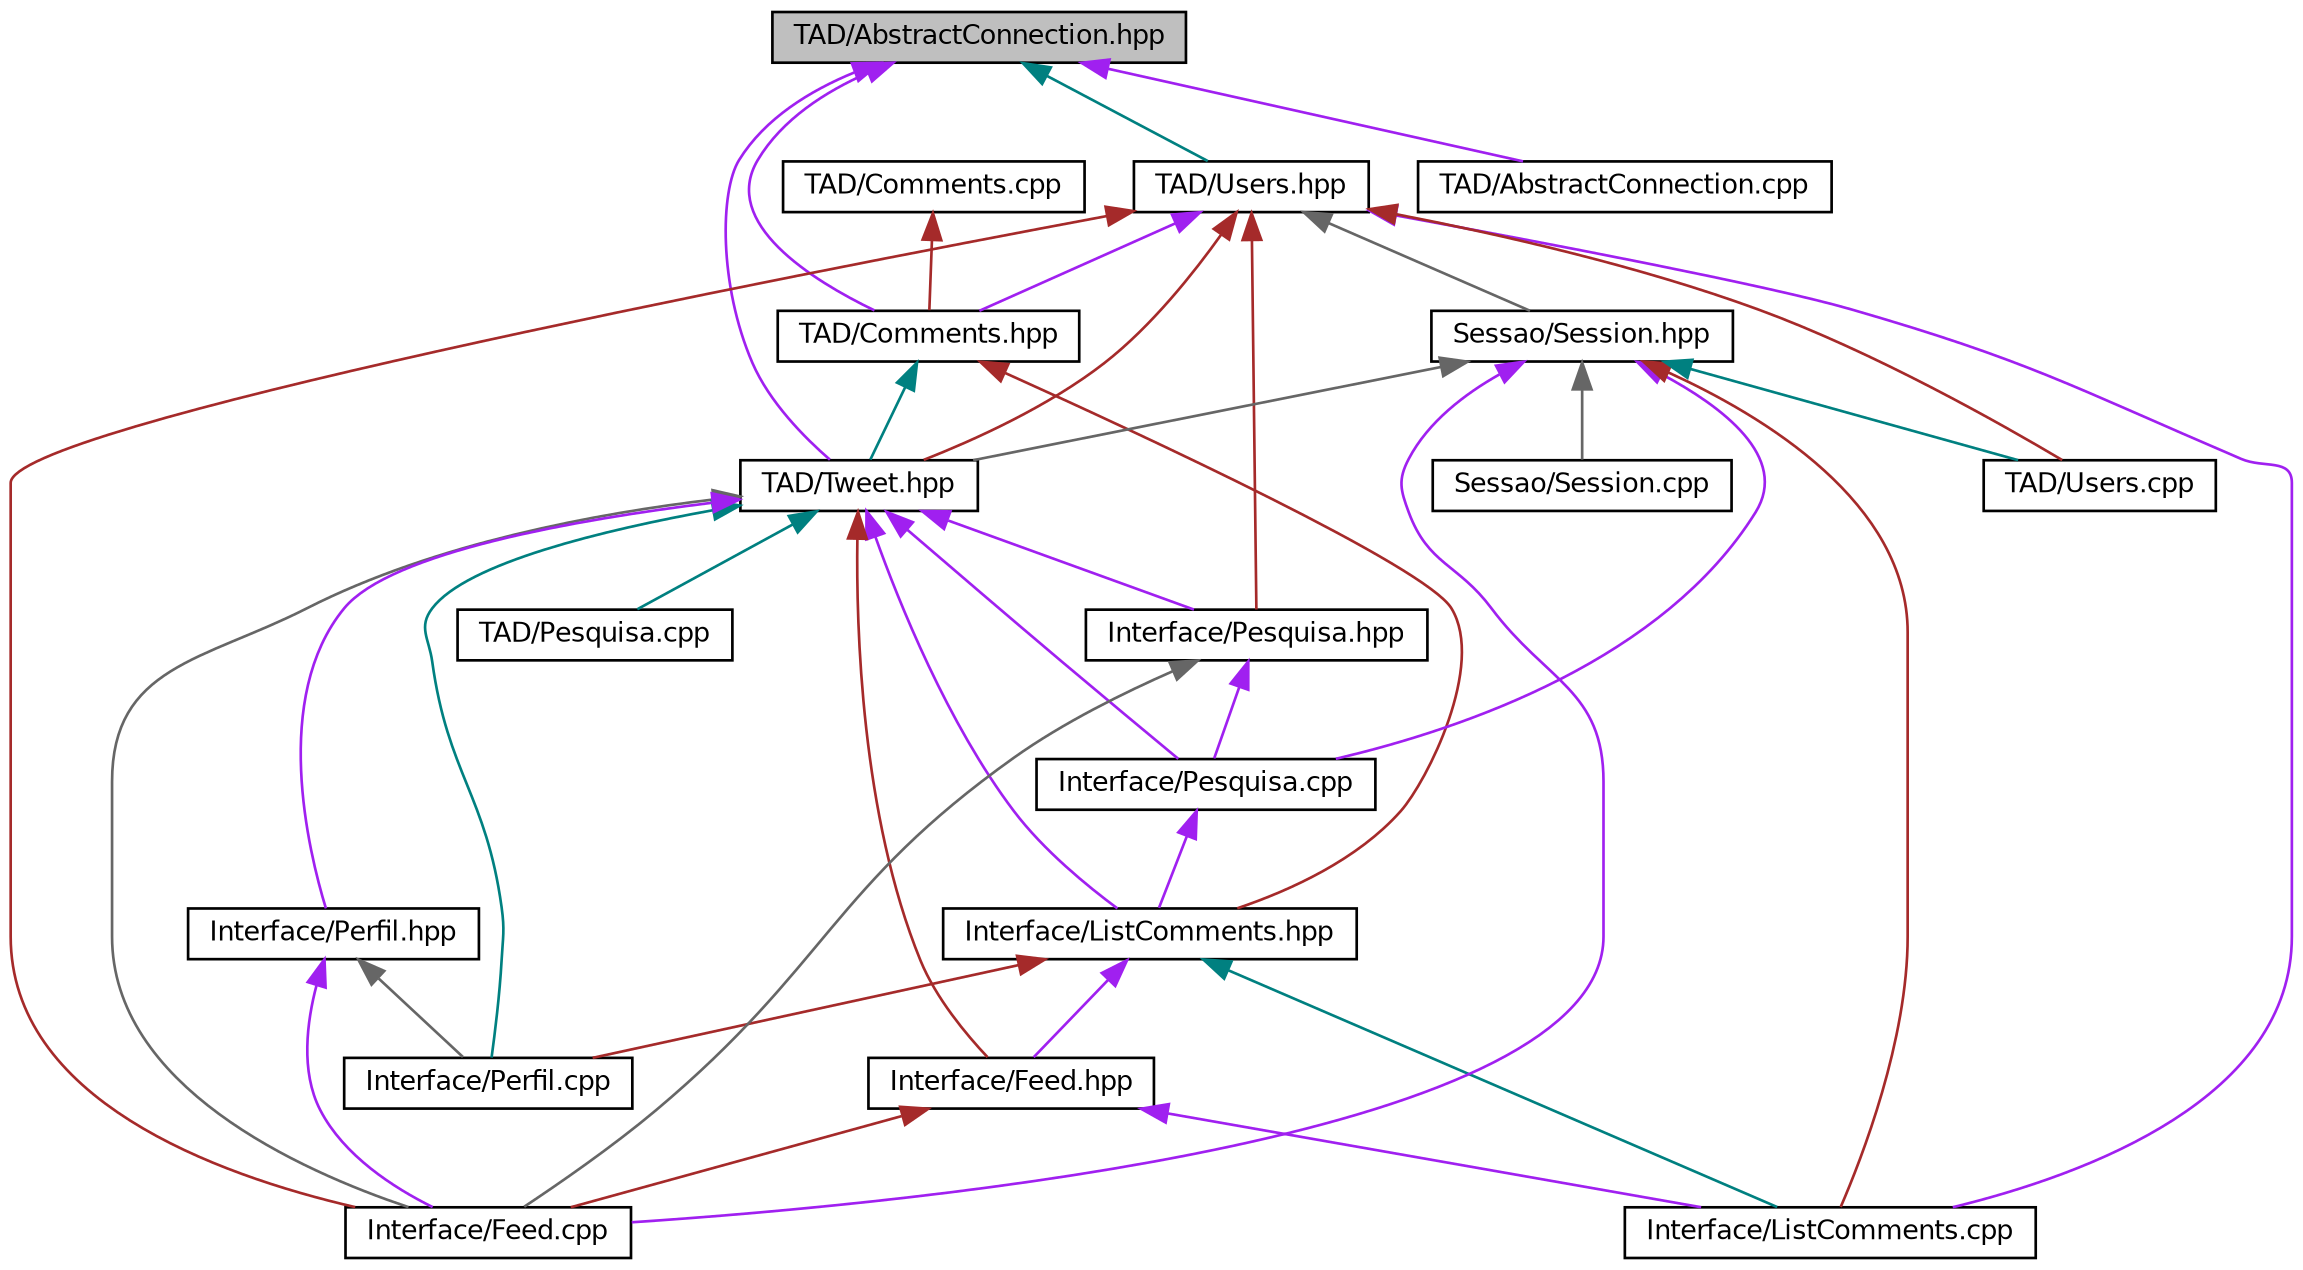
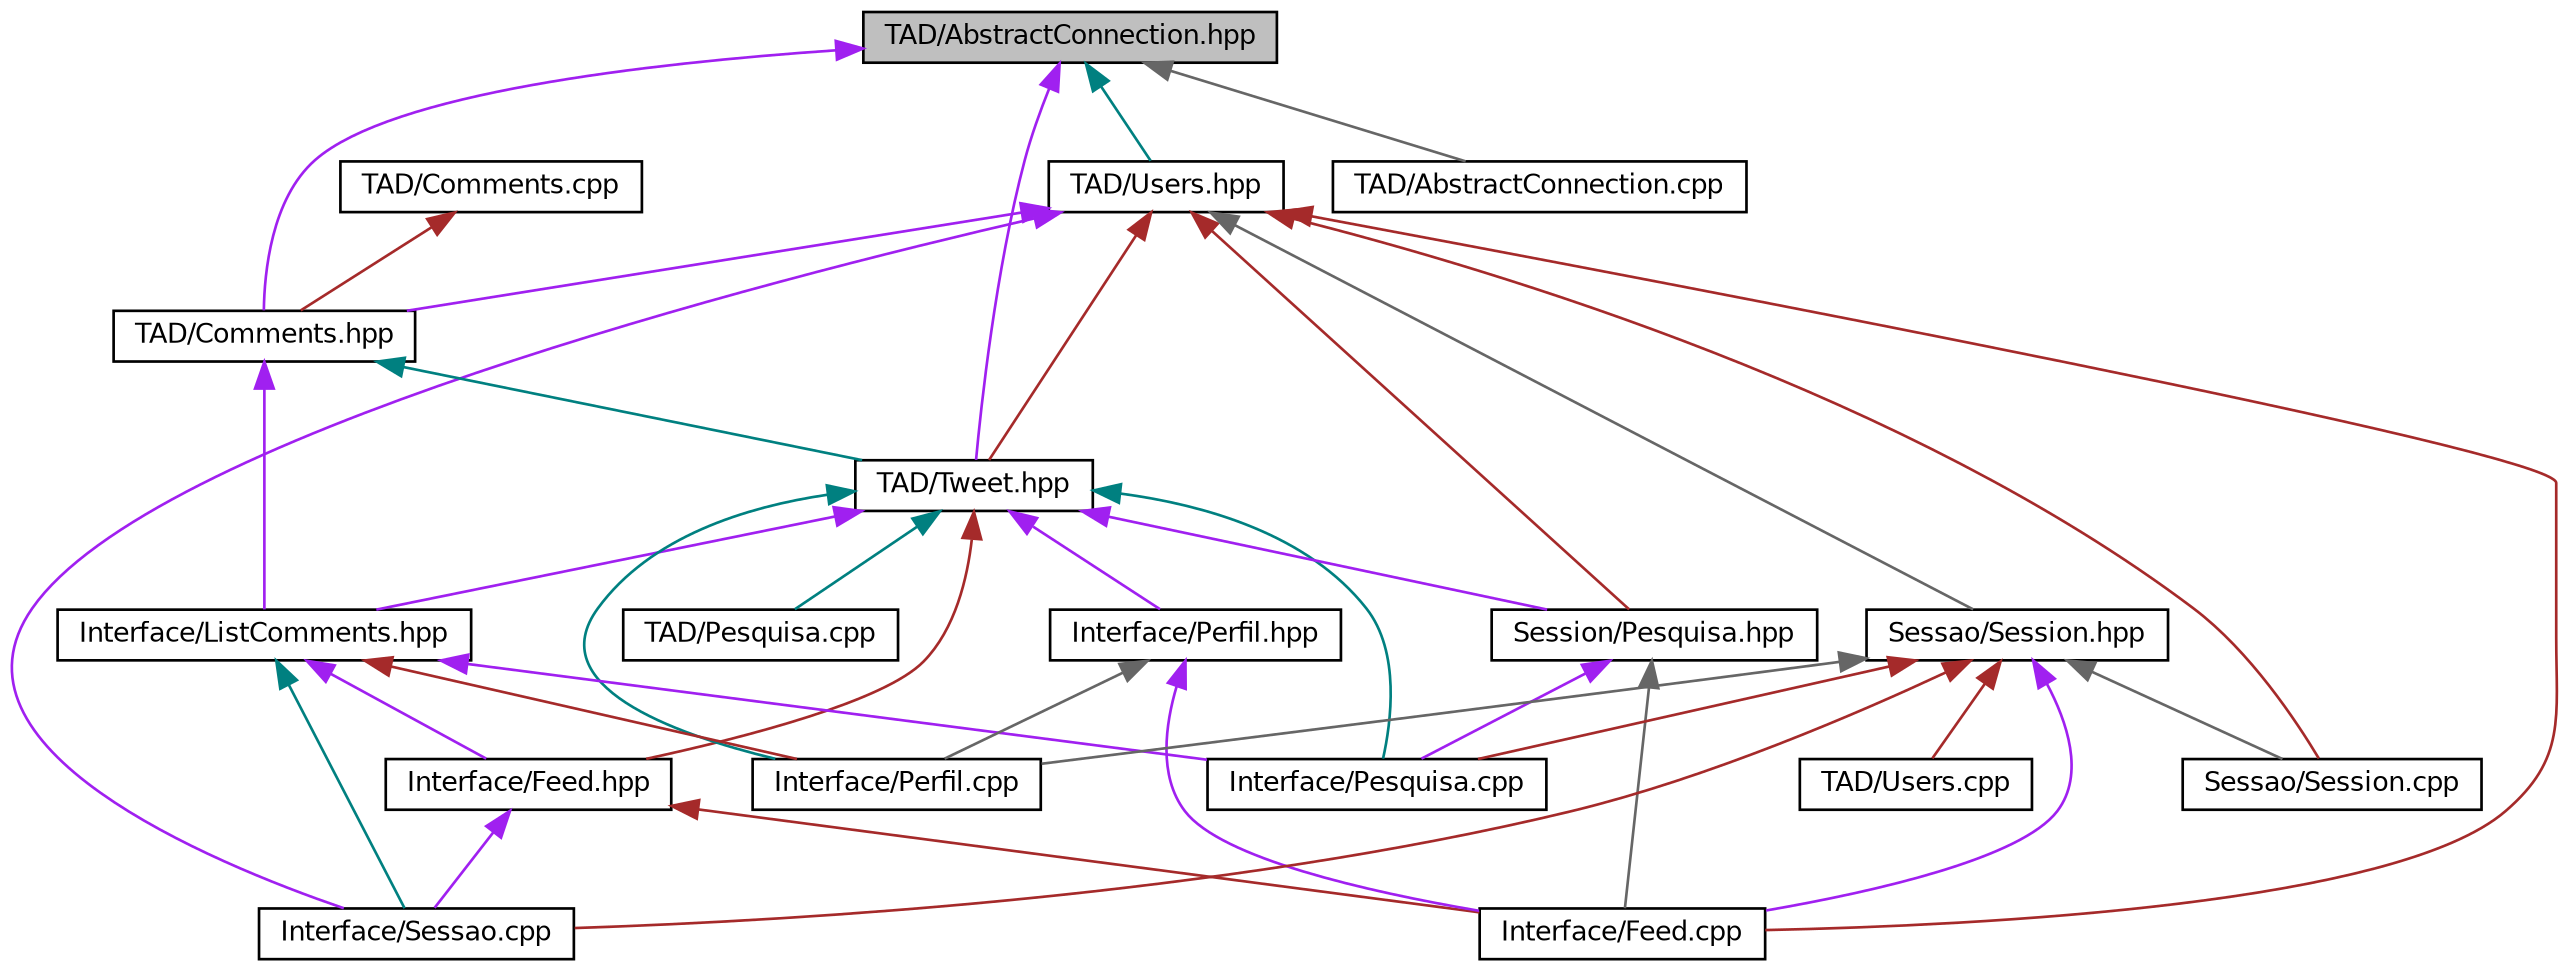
edge "TAD/AbstractConnection.cpp" -> "TAD/AbstractConnection.hpp": color purple -> gray40
edge "TAD/Users.cpp" -> "TAD/Users.hpp": now "Sessao/Session.cpp" -> "TAD/Users.hpp"
edge "TAD/Tweet.hpp" -> "Sessao/Session.hpp": now "Interface/Perfil.cpp" -> "Sessao/Session.hpp"
edge "TAD/Users.cpp" -> "Sessao/Session.hpp": color teal -> brown
edge "Interface/ListComments.hpp" -> "TAD/Comments.hpp": color brown -> purple
edge "Interface/Pesquisa.cpp" -> "Sessao/Session.hpp": color purple -> brown
node "Interface/Pesquisa.hpp": label "Interface/Pesquisa.hpp" -> "Session/Pesquisa.hpp"
edge "Interface/Pesquisa.cpp" -> "TAD/Tweet.hpp": color purple -> teal
edge "Interface/Feed.cpp" -> "TAD/Tweet.hpp": removed
edge "Interface/ListComments.hpp" -> "Interface/Pesquisa.cpp": reversed
node "Interface/ListComments.cpp": label "Interface/ListComments.cpp" -> "Interface/Sessao.cpp"
